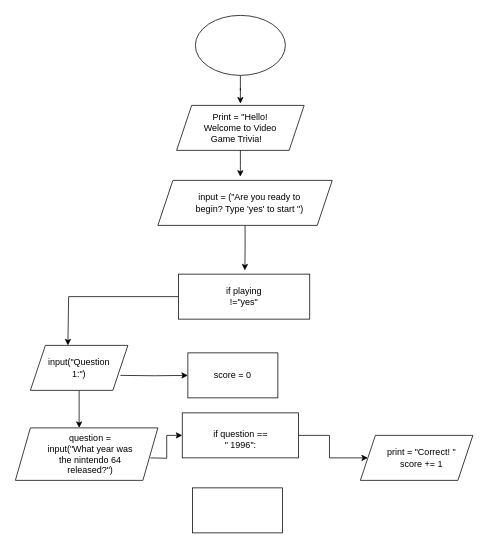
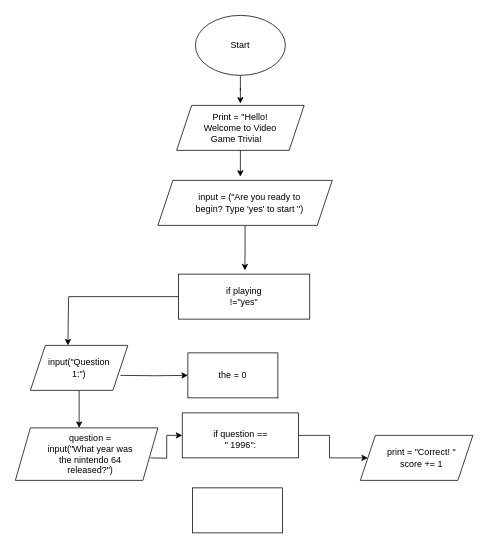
node "Start": added
node "score = 0": label "score = 0" -> "the = 0"
